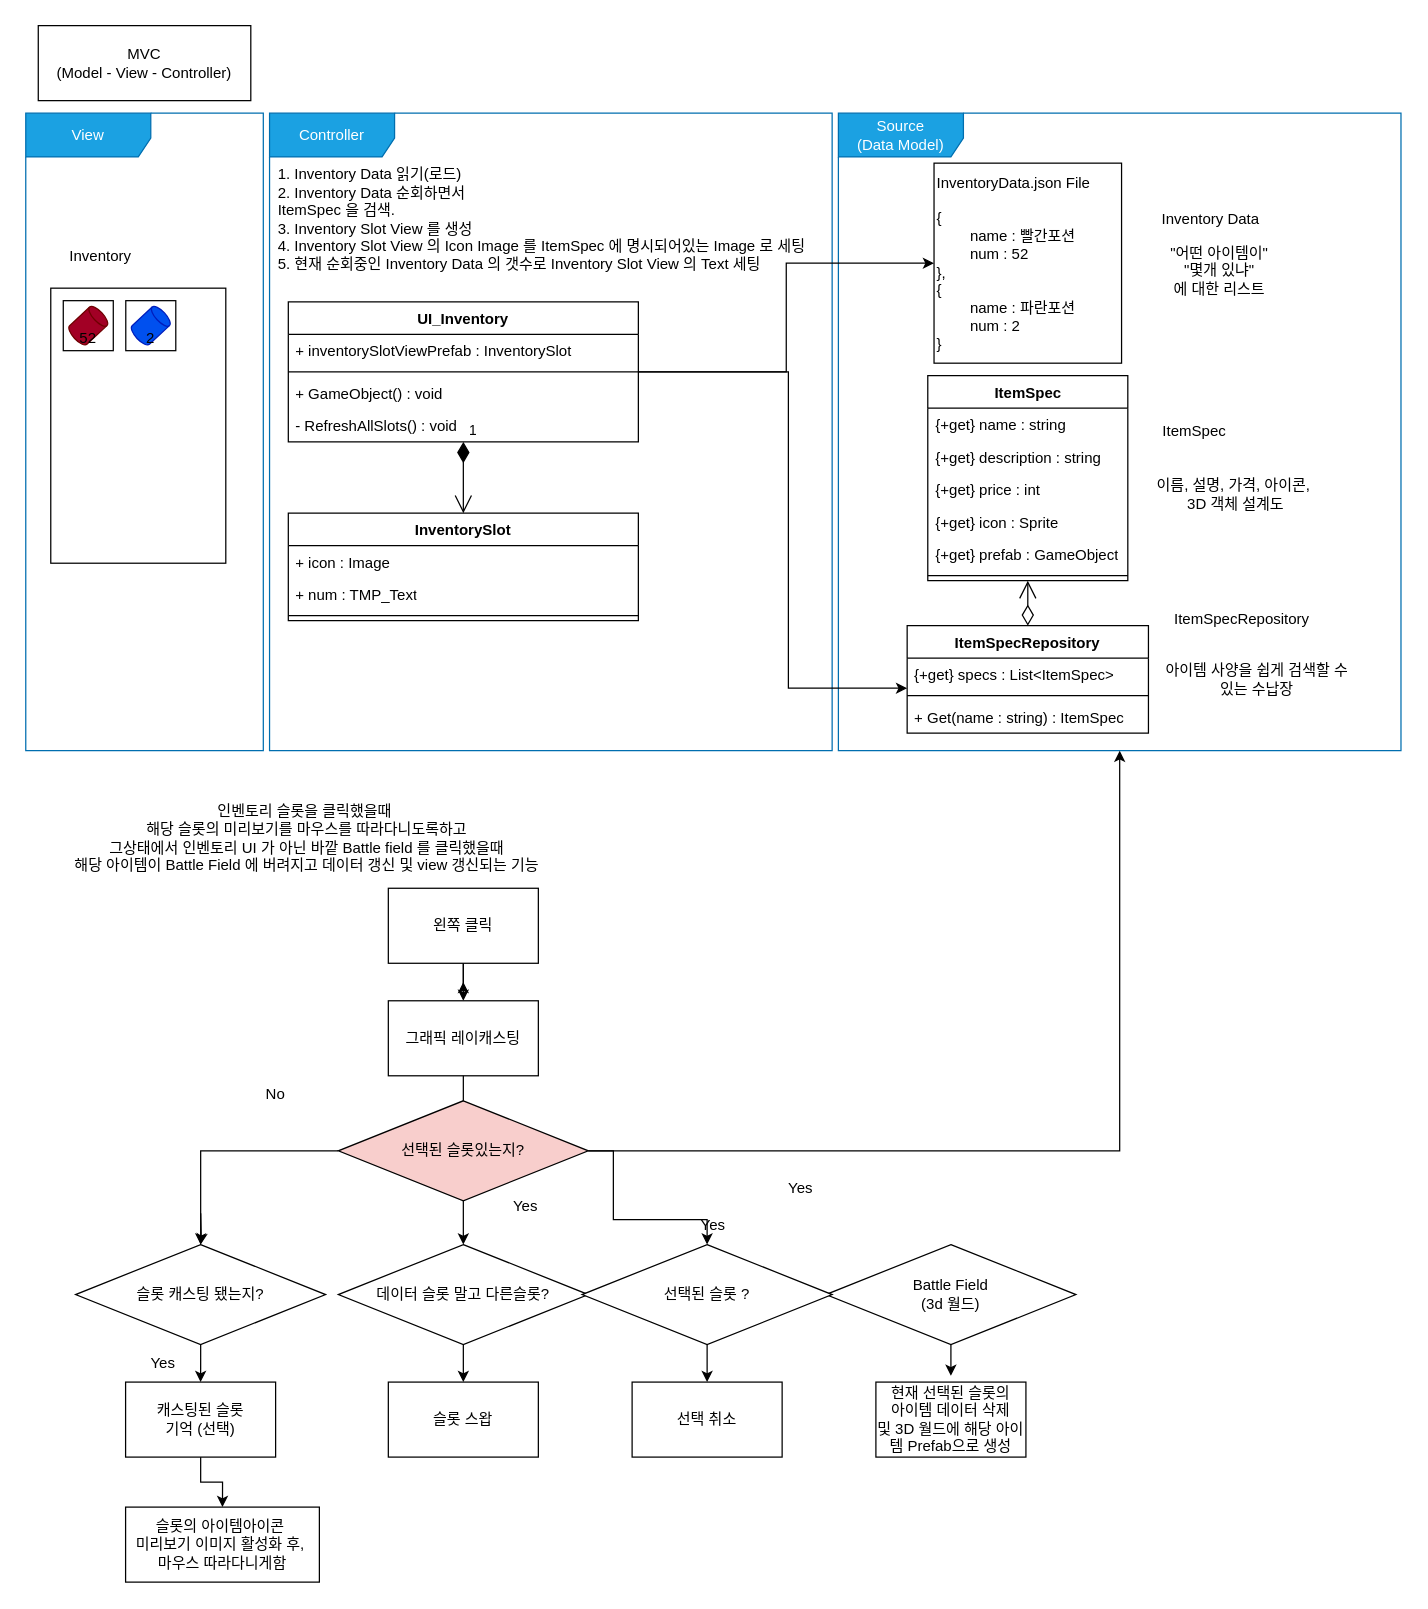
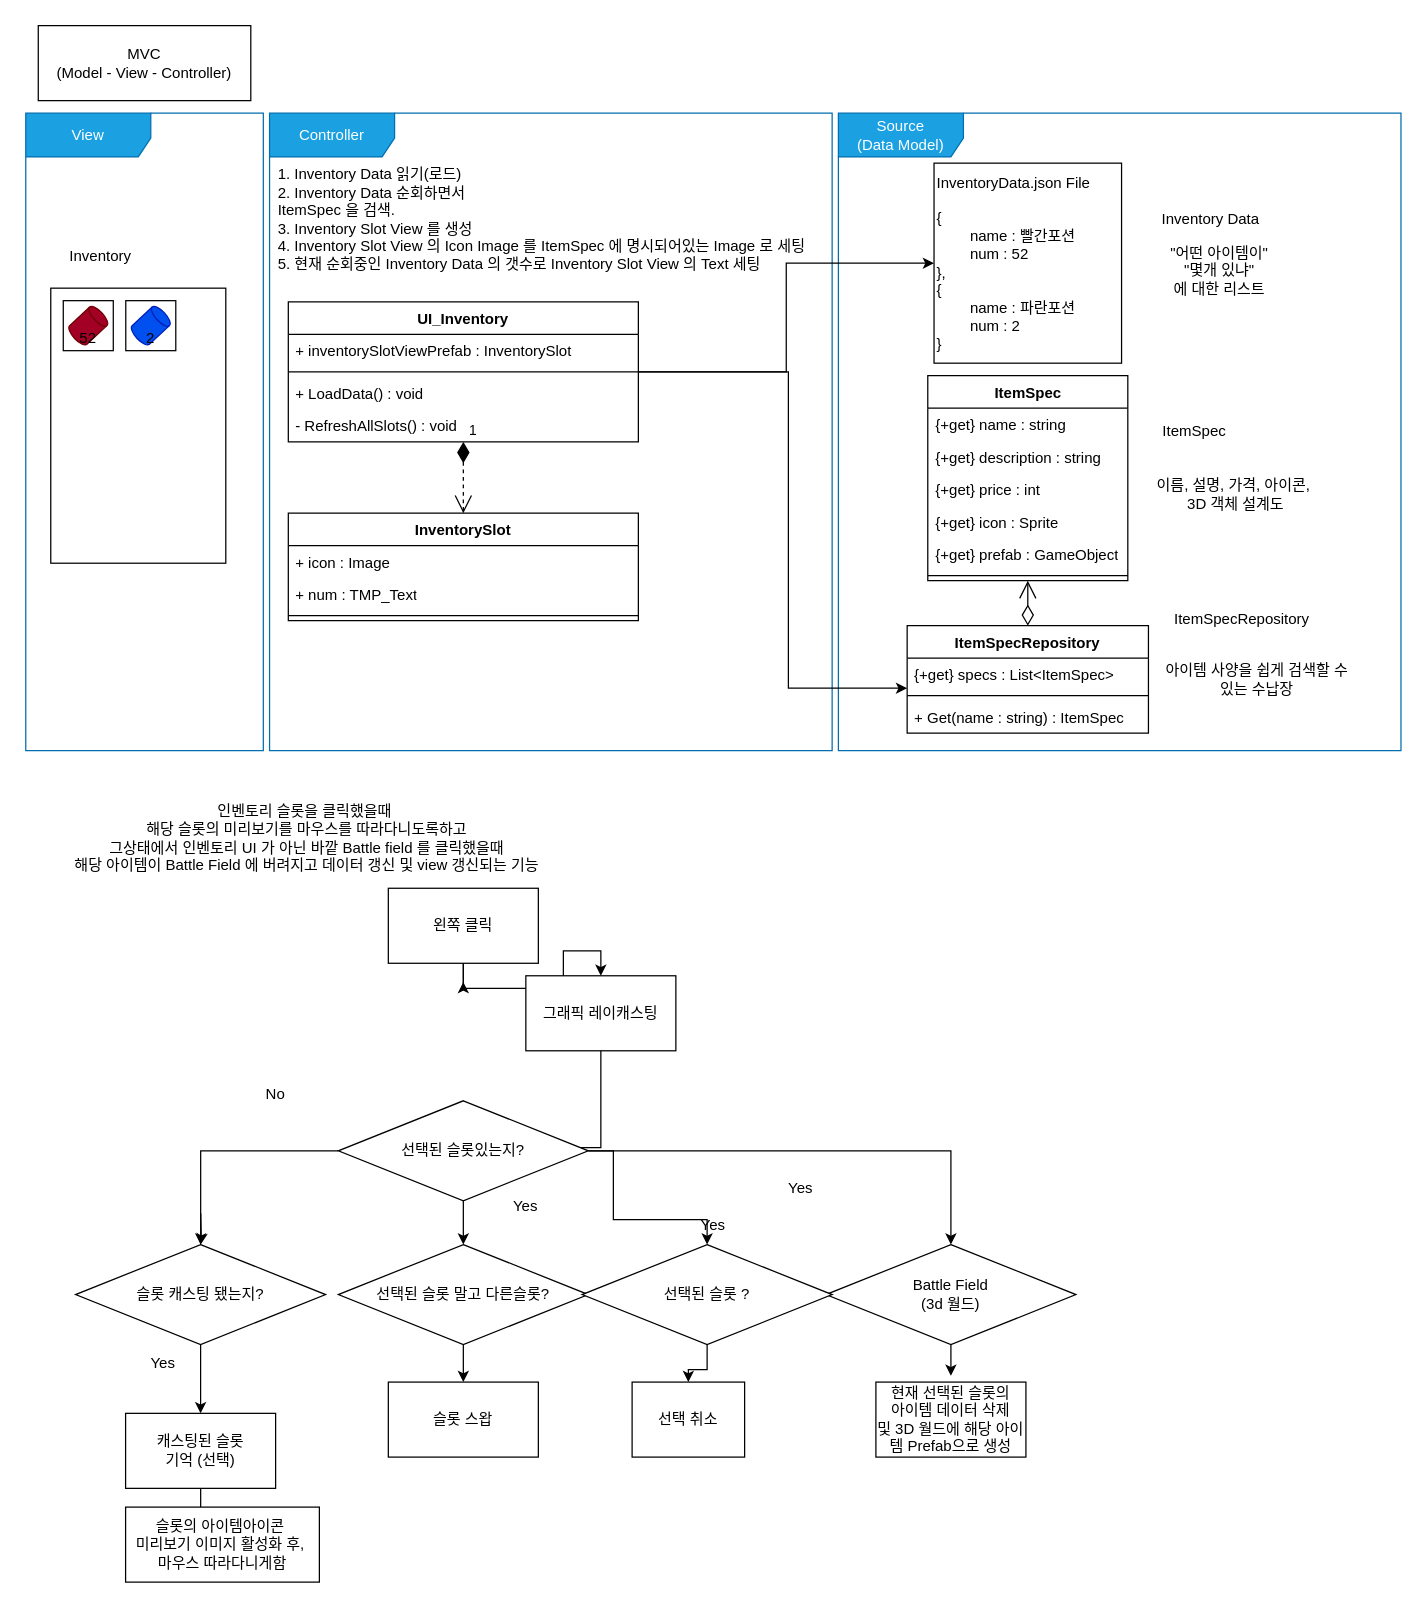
node "+ GameObject() : void": label "+ GameObject() : void" -> "+ LoadData() : void"
edge "UI_Inventory" -- "InventorySlot": style solid -> dashed
node "그래픽 레이캐스팅": moved (463, 1038) -> (601, 1013)
edge "선택된 슬롯있는지?" -> "Source (Data Model)": now "선택된 슬롯있는지?" -> "Battle Field (3d 월드)"
node "선택된 슬롯있는지?": fillcolor #f8cecc -> #ffffff
node "데이터 슬롯 말고 다른슬롯?": label "데이터 슬롯 말고 다른슬롯?" -> "선택된 슬롯 말고 다른슬롯?"
node "캐스팅된 슬롯 기억 (선택)": moved (200, 1419) -> (200, 1451)
node "선택 취소": size 150x75 -> 113x75
